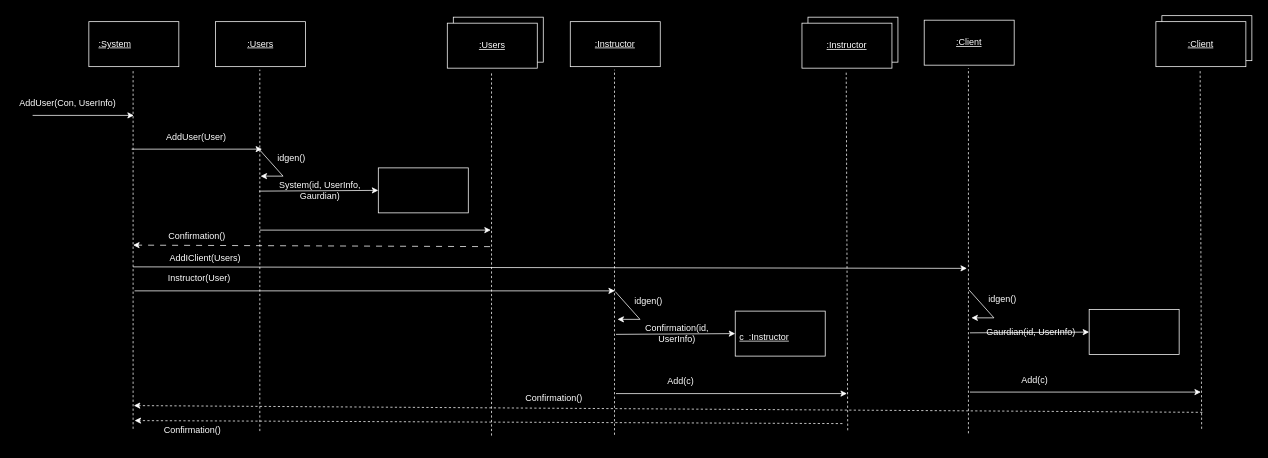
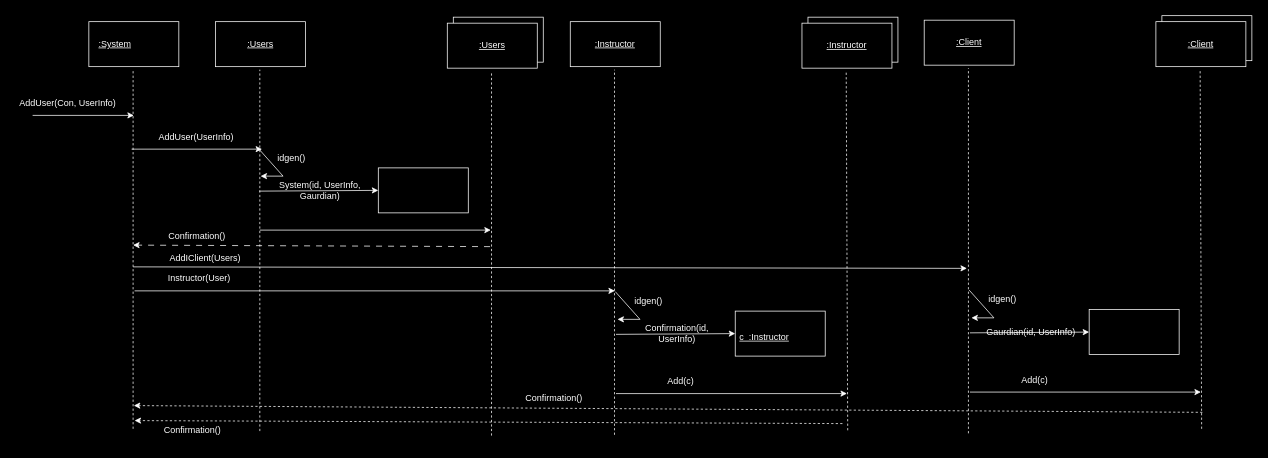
node "AddUser(User)": label "AddUser(User)" -> "AddUser(UserInfo)"
